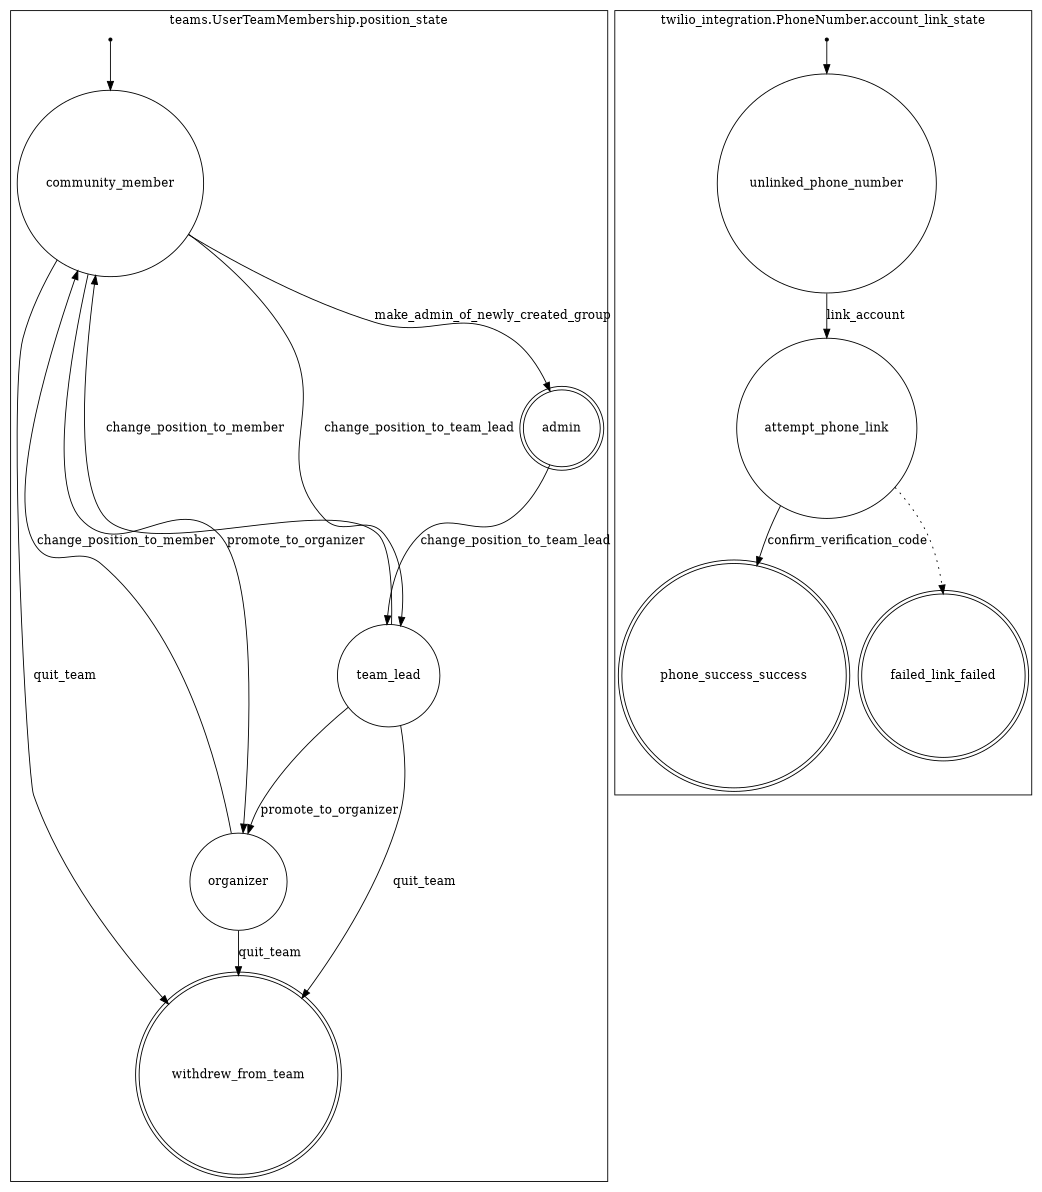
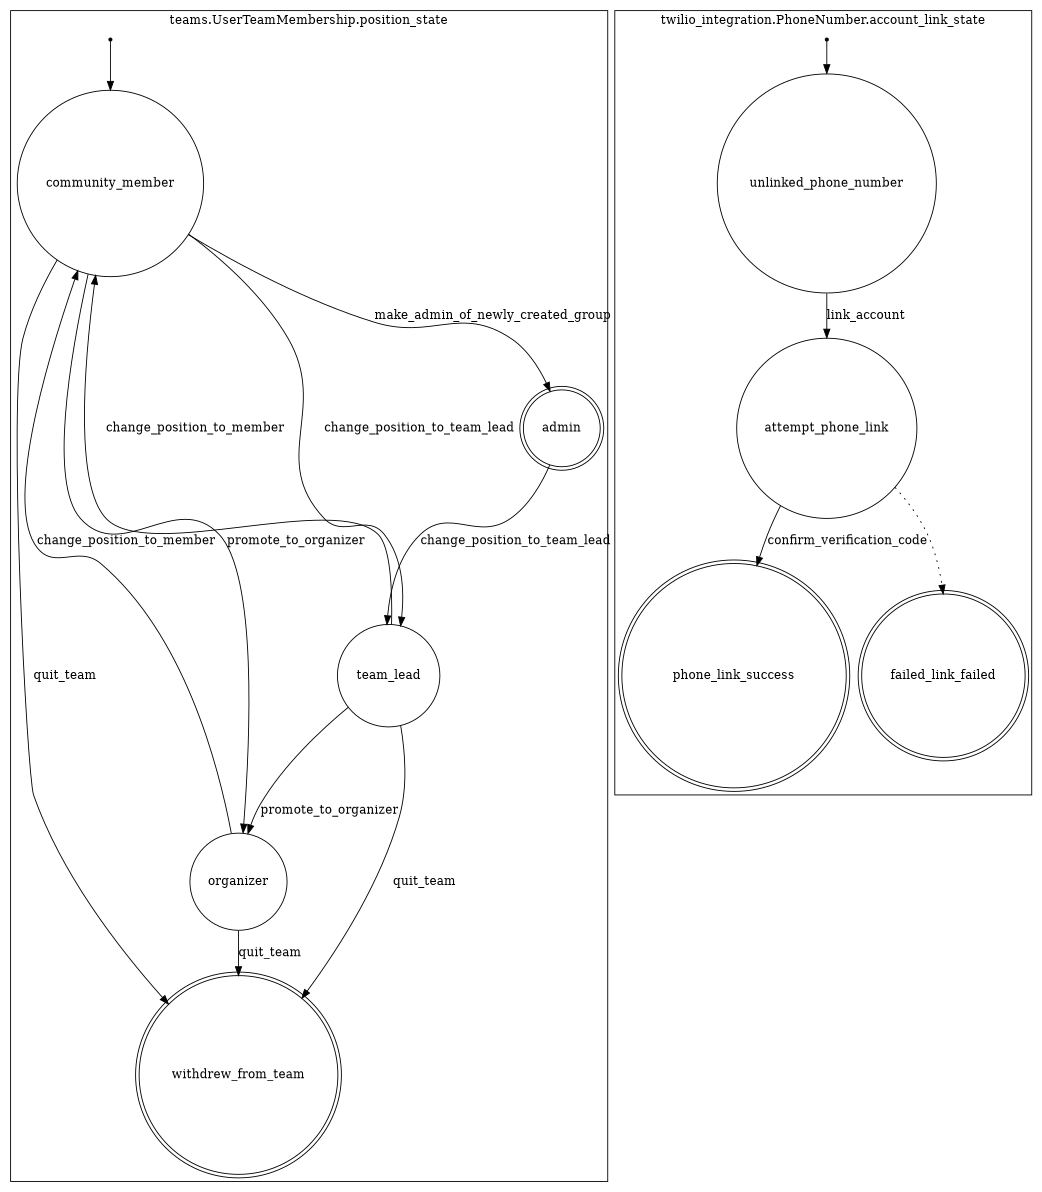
node "phone_success_success": label "phone_success_success" -> "phone_link_success"
